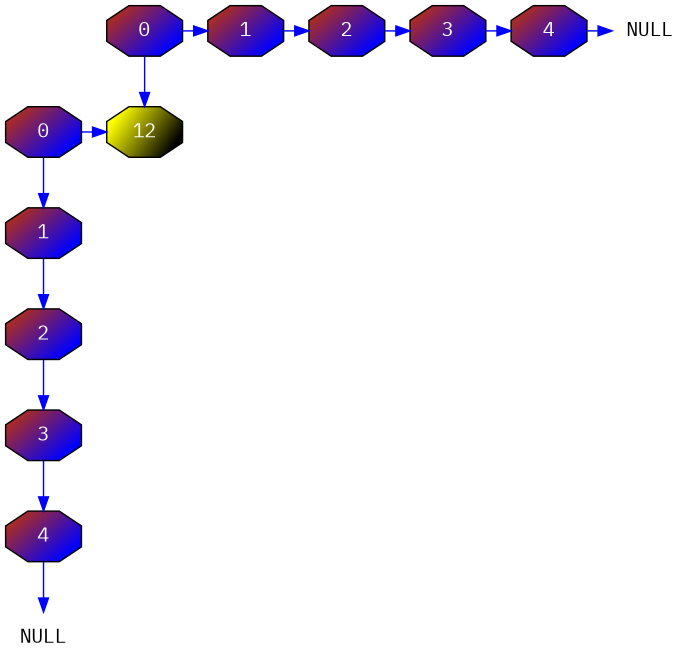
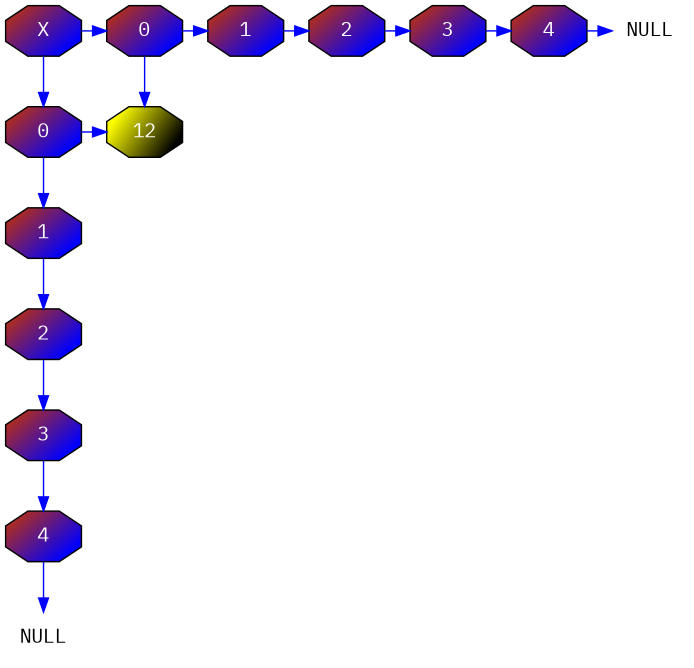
node "X": added
